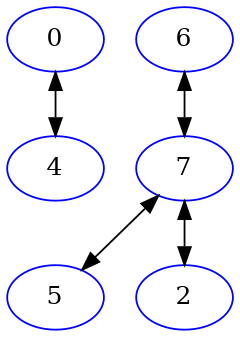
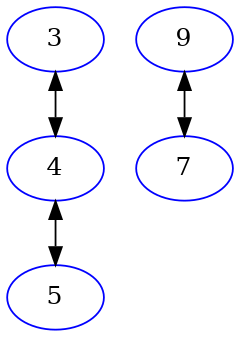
node "0": label "0" -> "3"
node "6": label "6" -> "9"
edge "7" -- "5": now "4" -- "5"
node "2": removed
